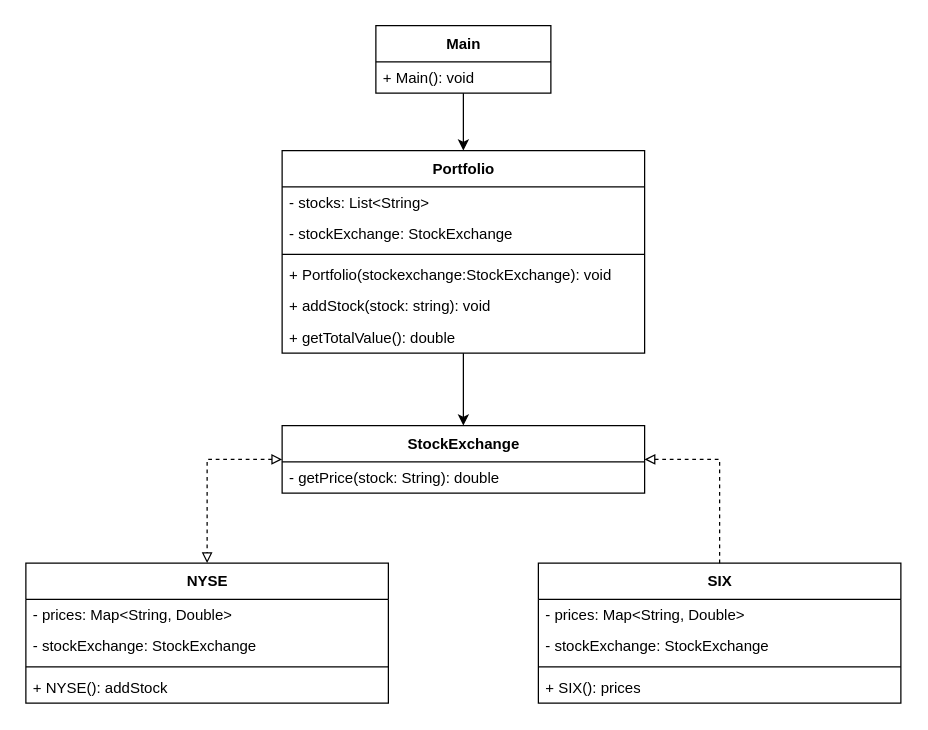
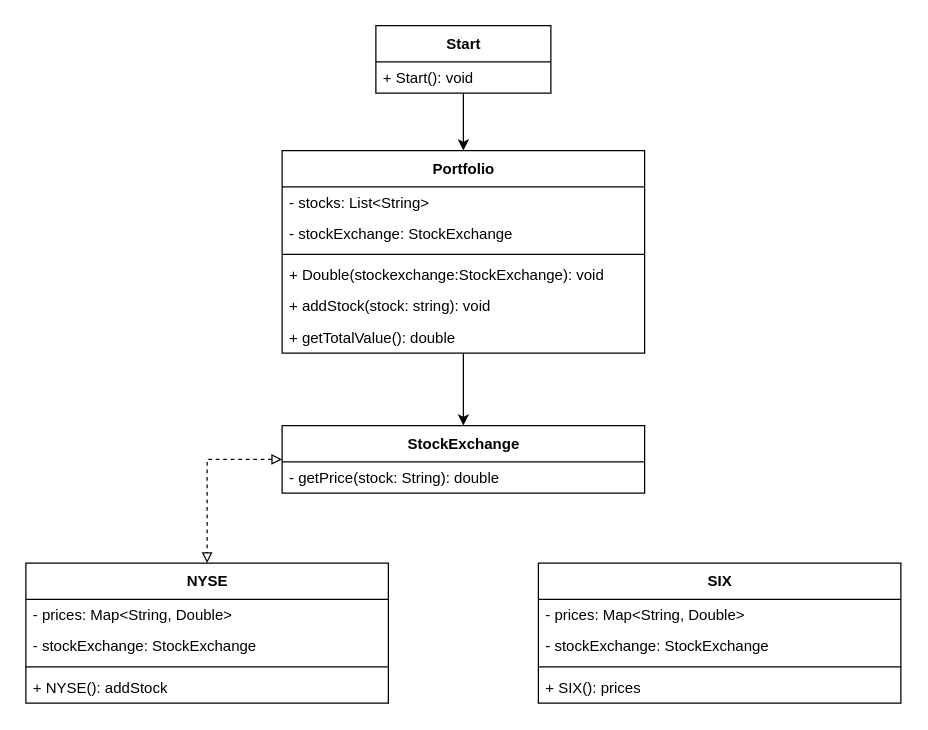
node "Main": label "Main" -> "Start"
node "+ Main(): void": label "+ Main(): void" -> "+ Start(): void"
node "+ Portfolio(stockexchange:StockExchange): void": label "+ Portfolio(stockexchange:StockExchange): void" -> "+ Double(stockexchange:StockExchange): void"
edge "SIX" -> "StockExchange": removed
